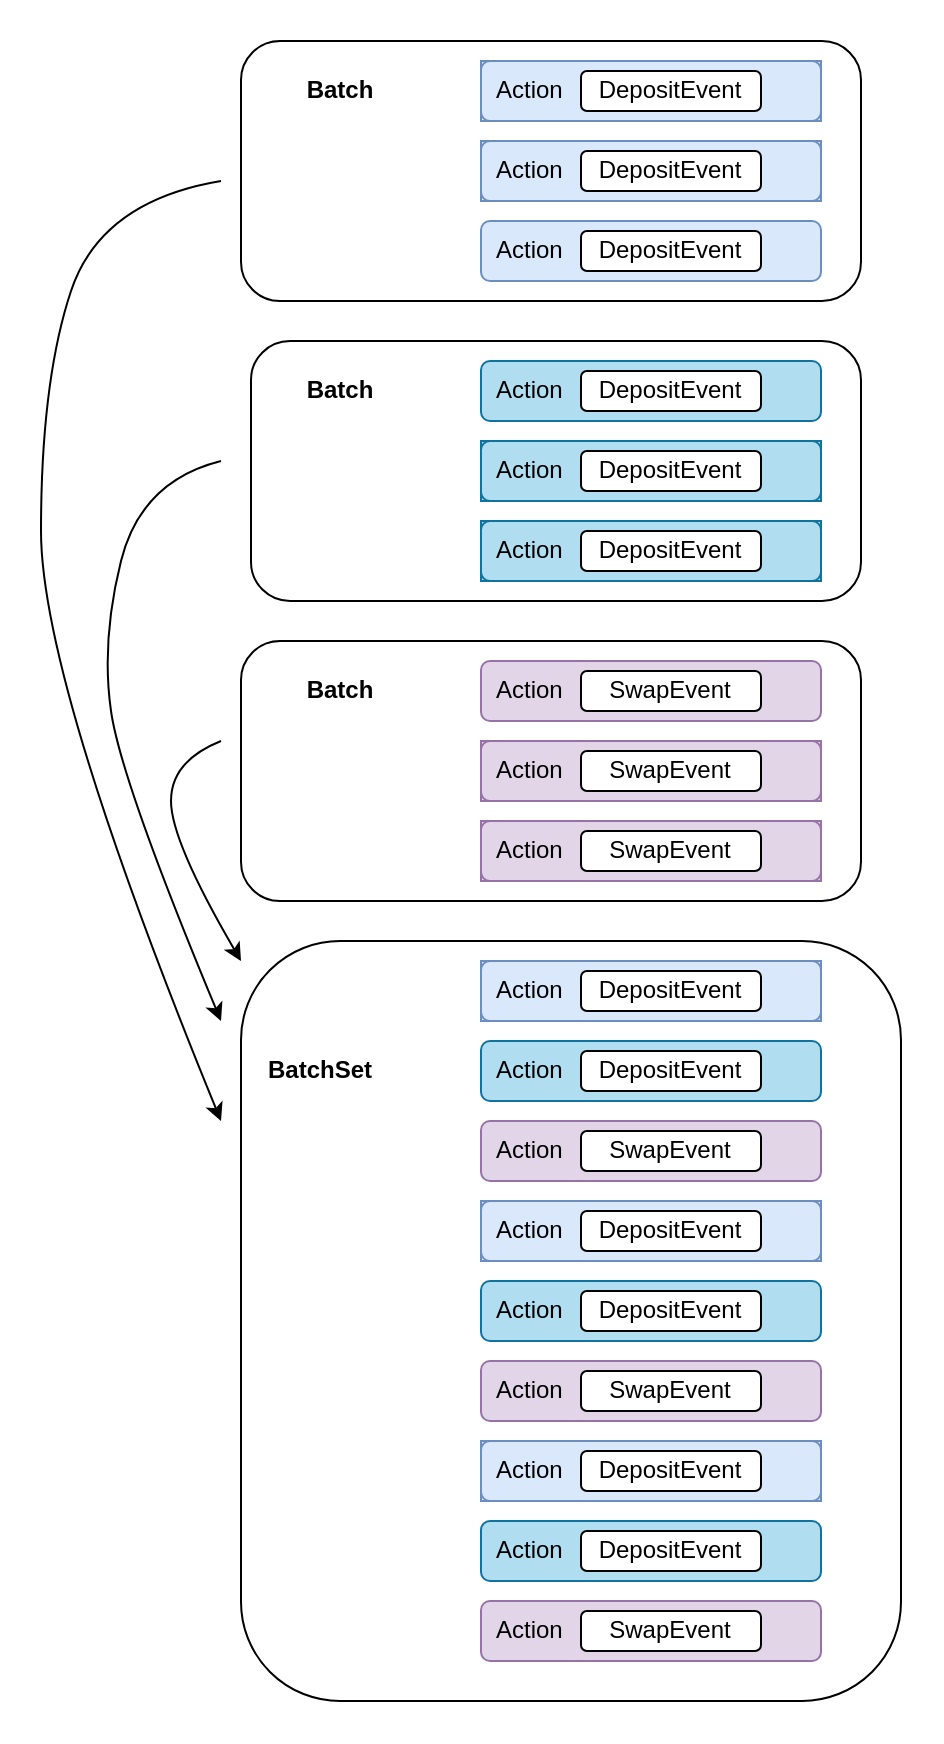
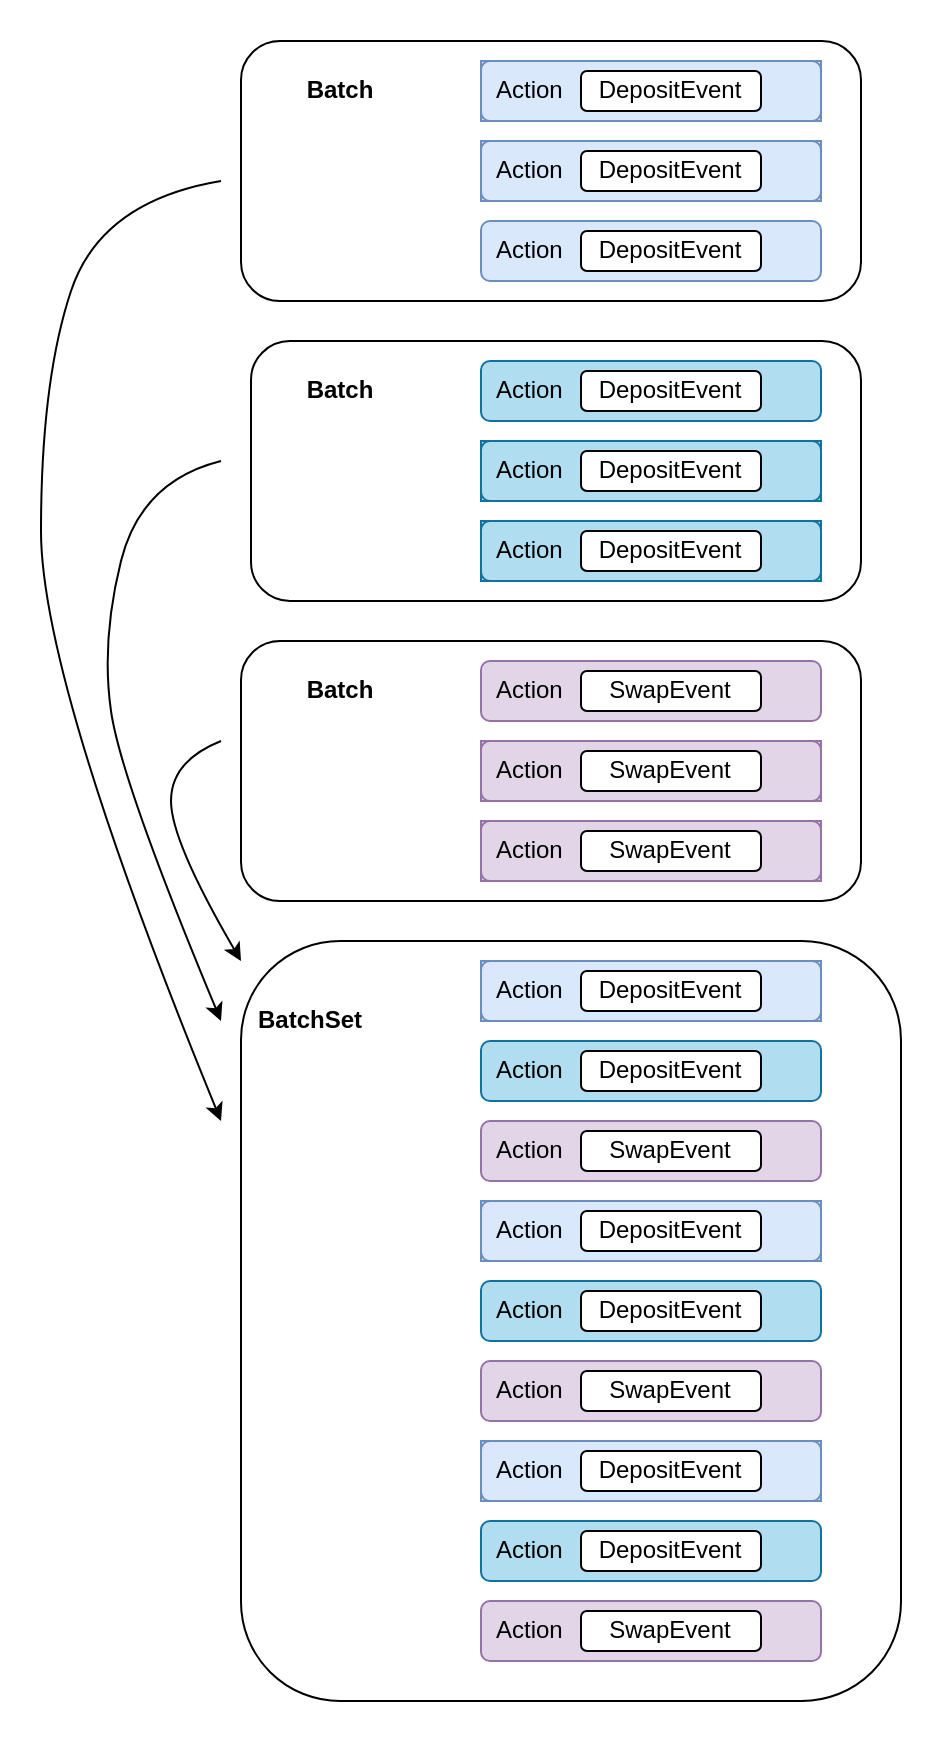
node "BatchSet": moved (321, 1071) -> (311, 1021)
